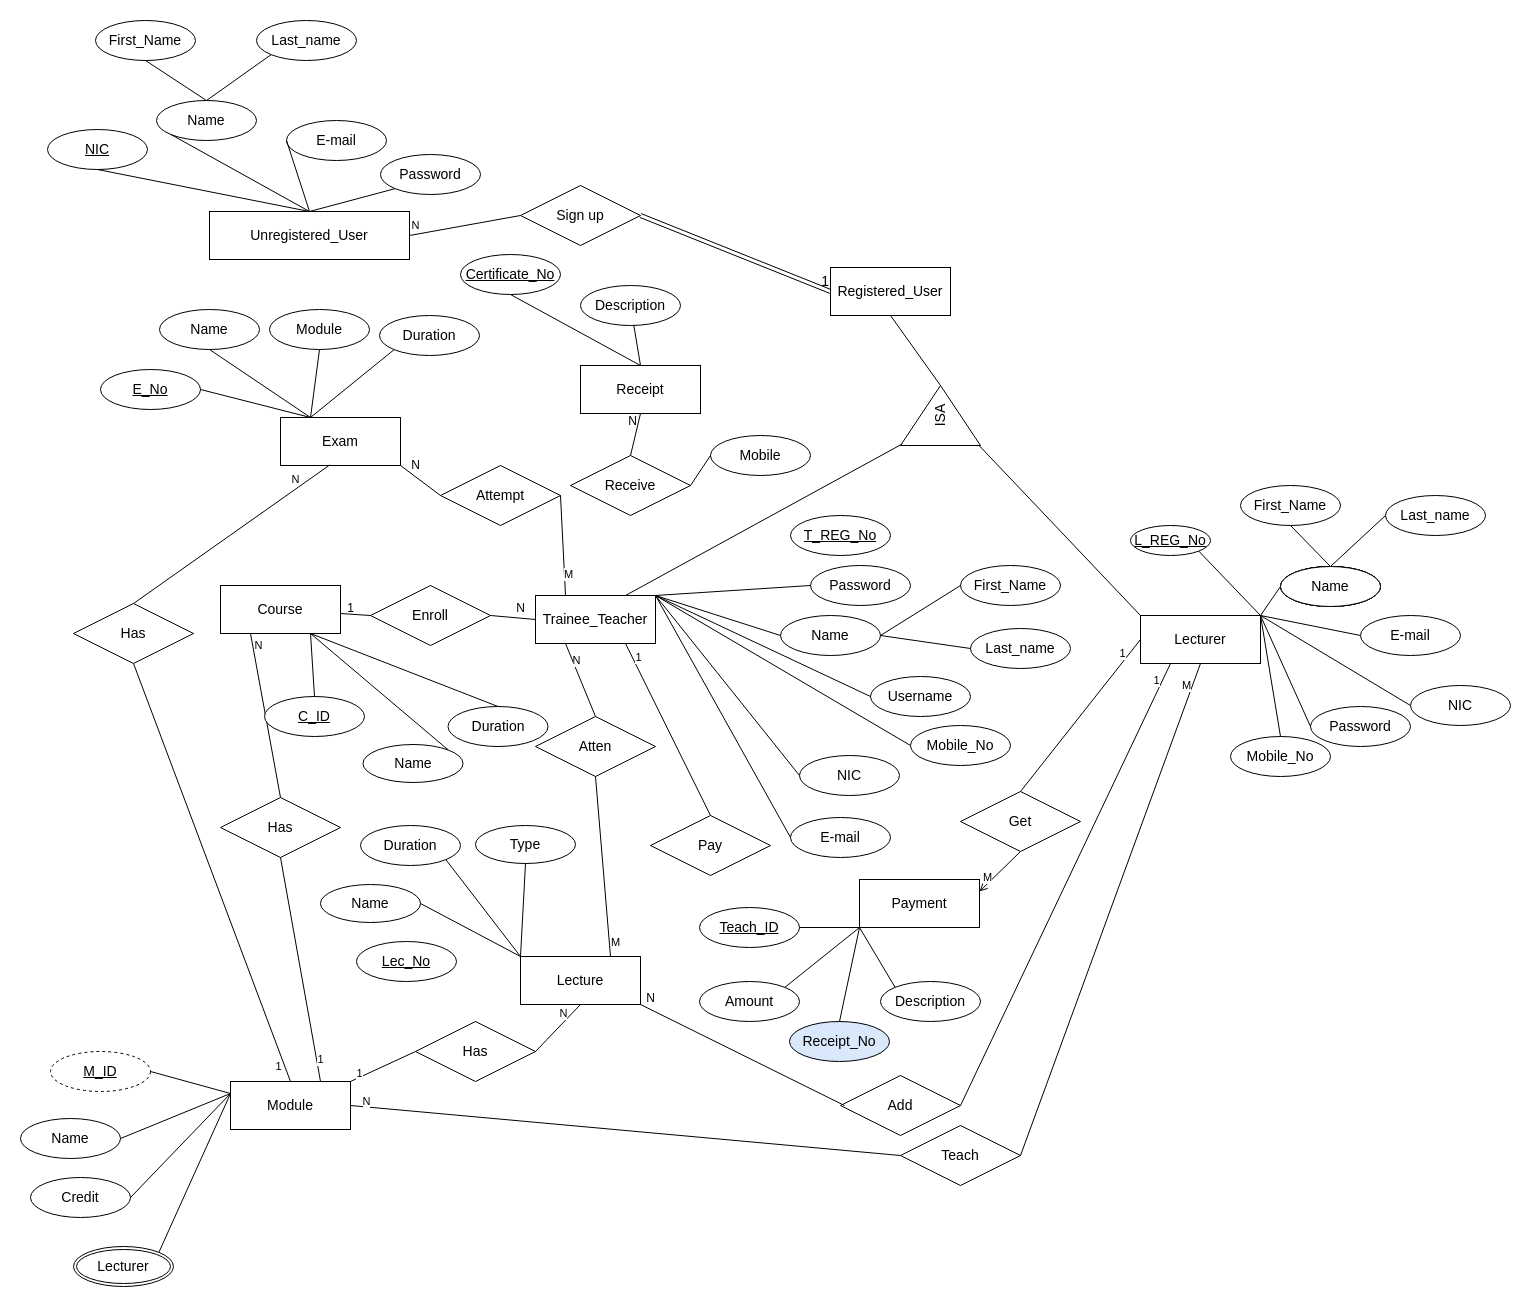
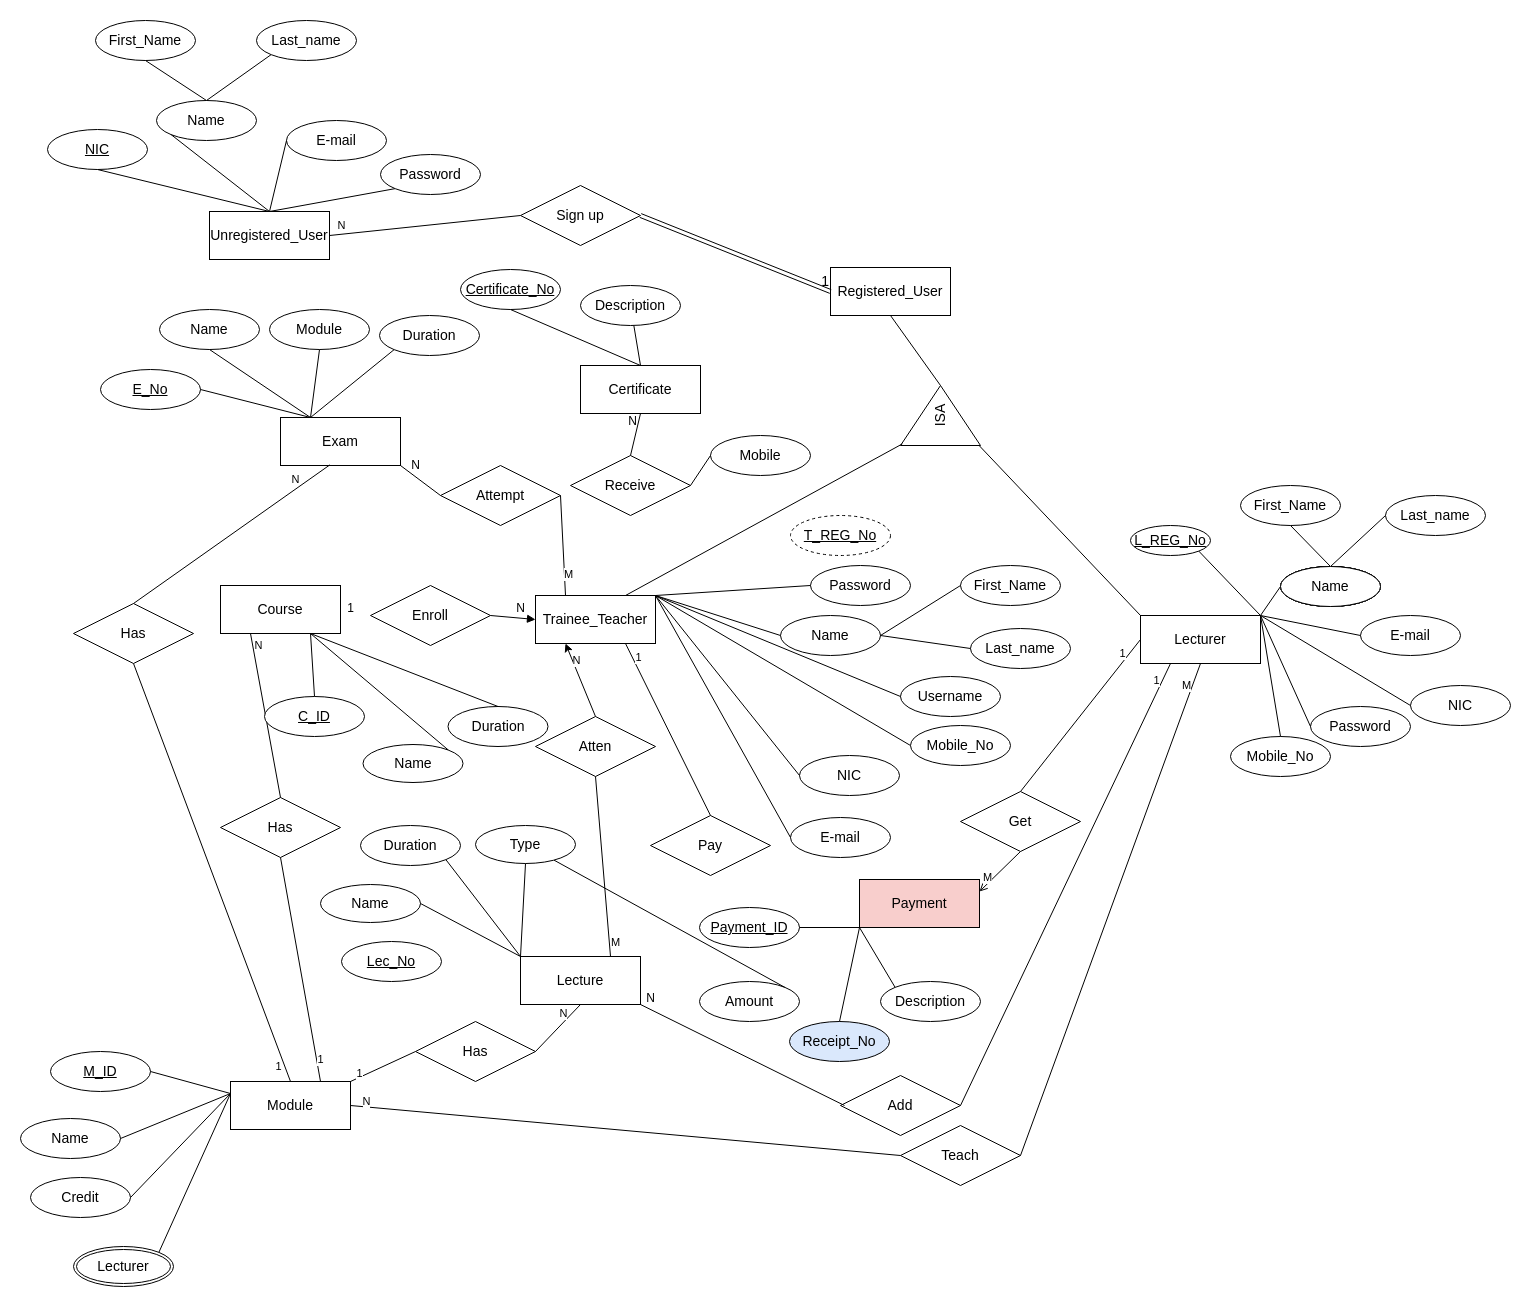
node "Unregistered_User": size 200x48 -> 120x48
node "Certificate_No": moved (511, 275) -> (511, 290)
node "Receipt": label "Receipt" -> "Certificate"
node "T_REG_No": style solid -> dashed
edge "Course" -- "Enroll": removed
edge "Enroll" -- "Trainee_Teacher": arrowhead none -> block
edge "Trainee_Teacher" -- "Atten": arrowhead none -> classic
node "Username": moved (921, 697) -> (951, 697)
node "Payment": fillcolor #ffffff -> #f8cecc
node "Teach_ID": label "Teach_ID" -> "Payment_ID"
edge "Payment" -- "Amount": now "Type" -- "Amount"
node "Lec_No": moved (407, 962) -> (392, 962)
node "M_ID": style dashed -> solid
